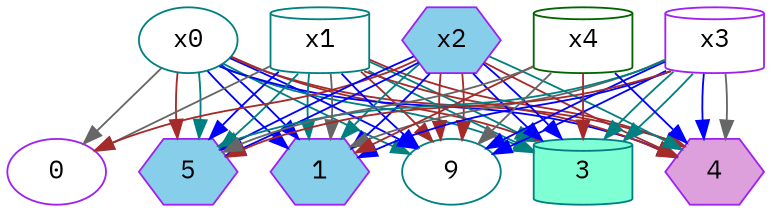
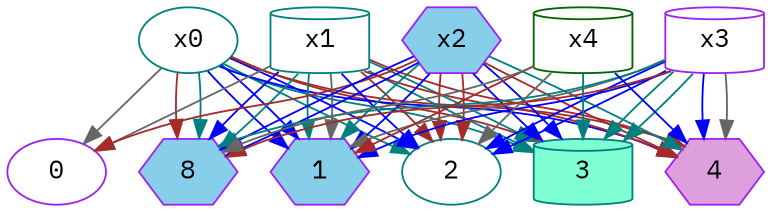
edge "x4" -> "3": color brown -> teal
node "5": label "5" -> "8"
node "9": label "9" -> "2"
